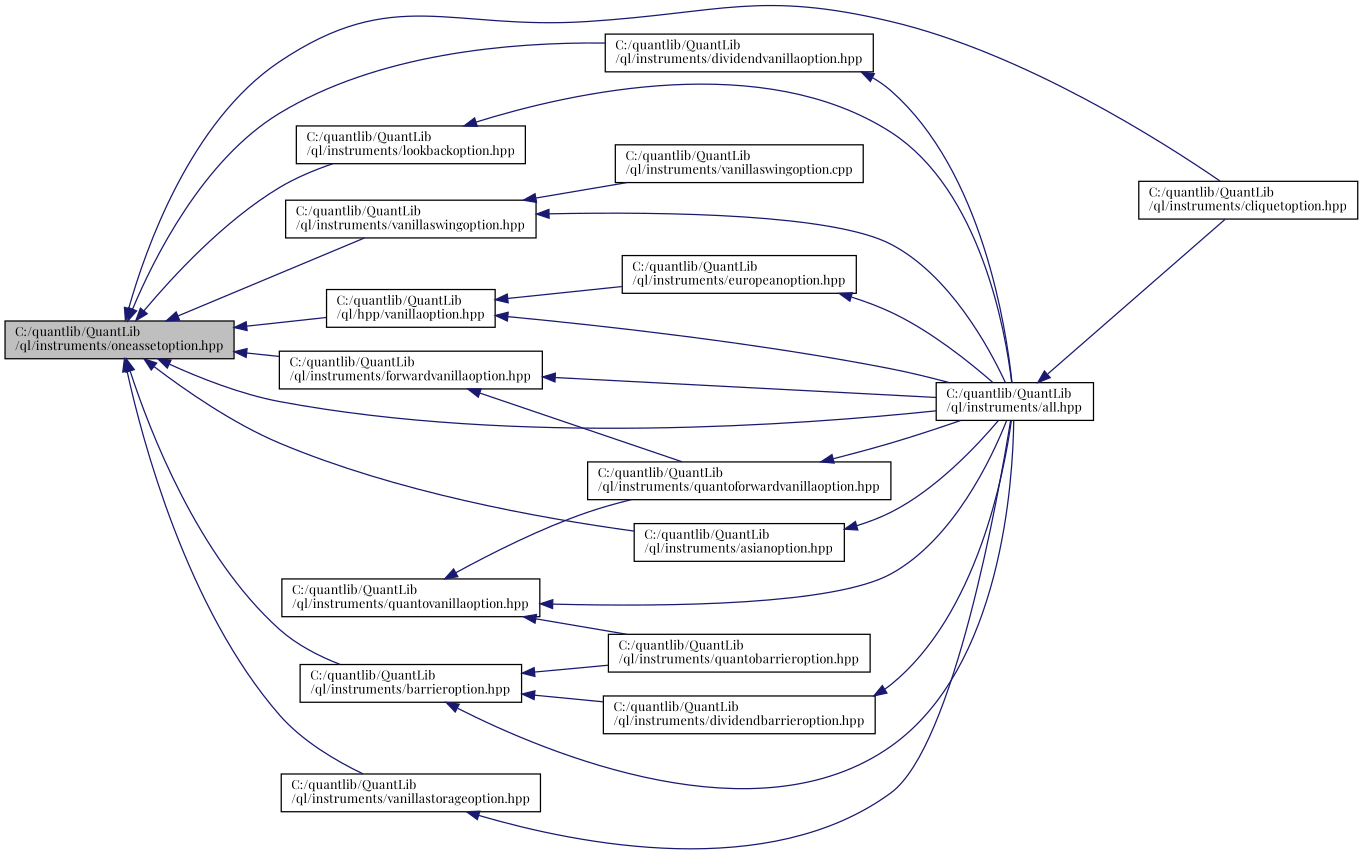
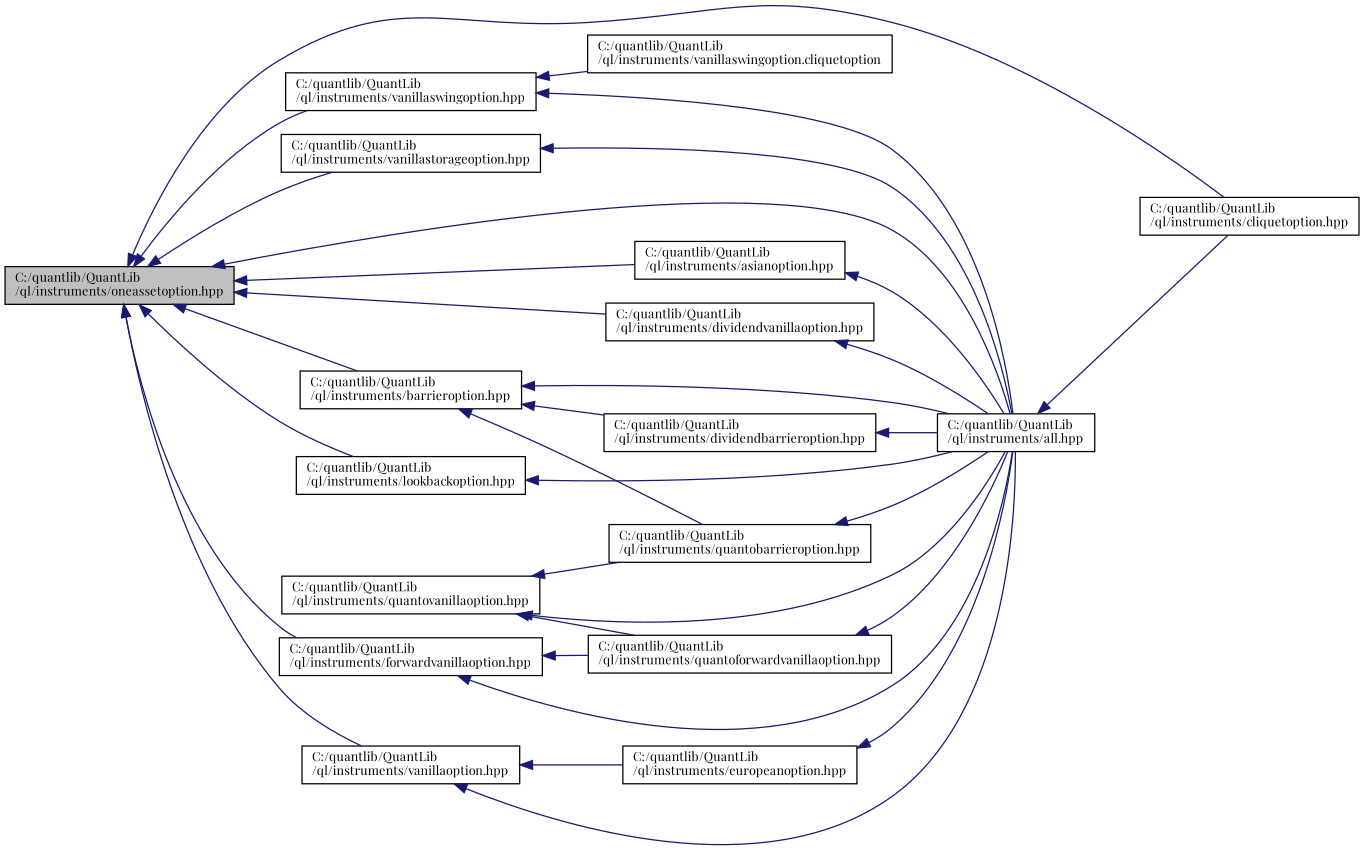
node "C:/quantlib/QuantLib /ql/instruments/vanillaswingoption.cpp": label "C:/quantlib/QuantLib /ql/instruments/vanillaswingoption.cpp" -> "C:/quantlib/QuantLib /ql/instruments/vanillaswingoption.cliquetoption"
node "C:/quantlib/QuantLib /ql/hpp/vanillaoption.hpp": label "C:/quantlib/QuantLib /ql/hpp/vanillaoption.hpp" -> "C:/quantlib/QuantLib /ql/instruments/vanillaoption.hpp"
edge "C:/quantlib/QuantLib /ql/instruments/all.hpp" -> "C:/quantlib/QuantLib /ql/instruments/quantobarrieroption.hpp": added
